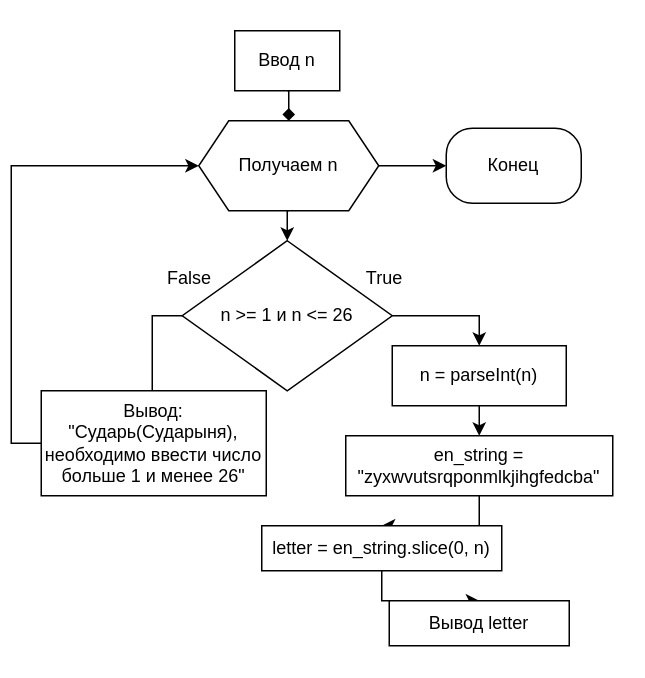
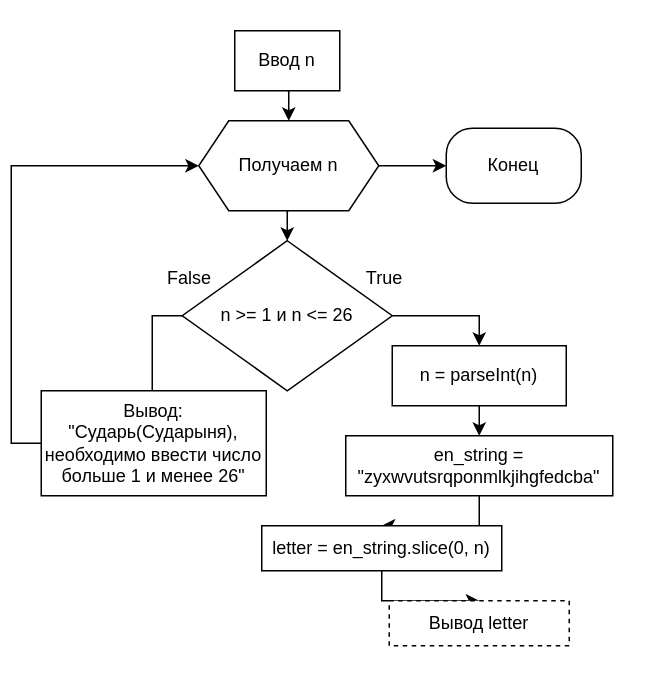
edge "Ввод n" -> "Получаем n": arrowhead diamond -> classic
node "Вывод letter": style solid -> dashed
